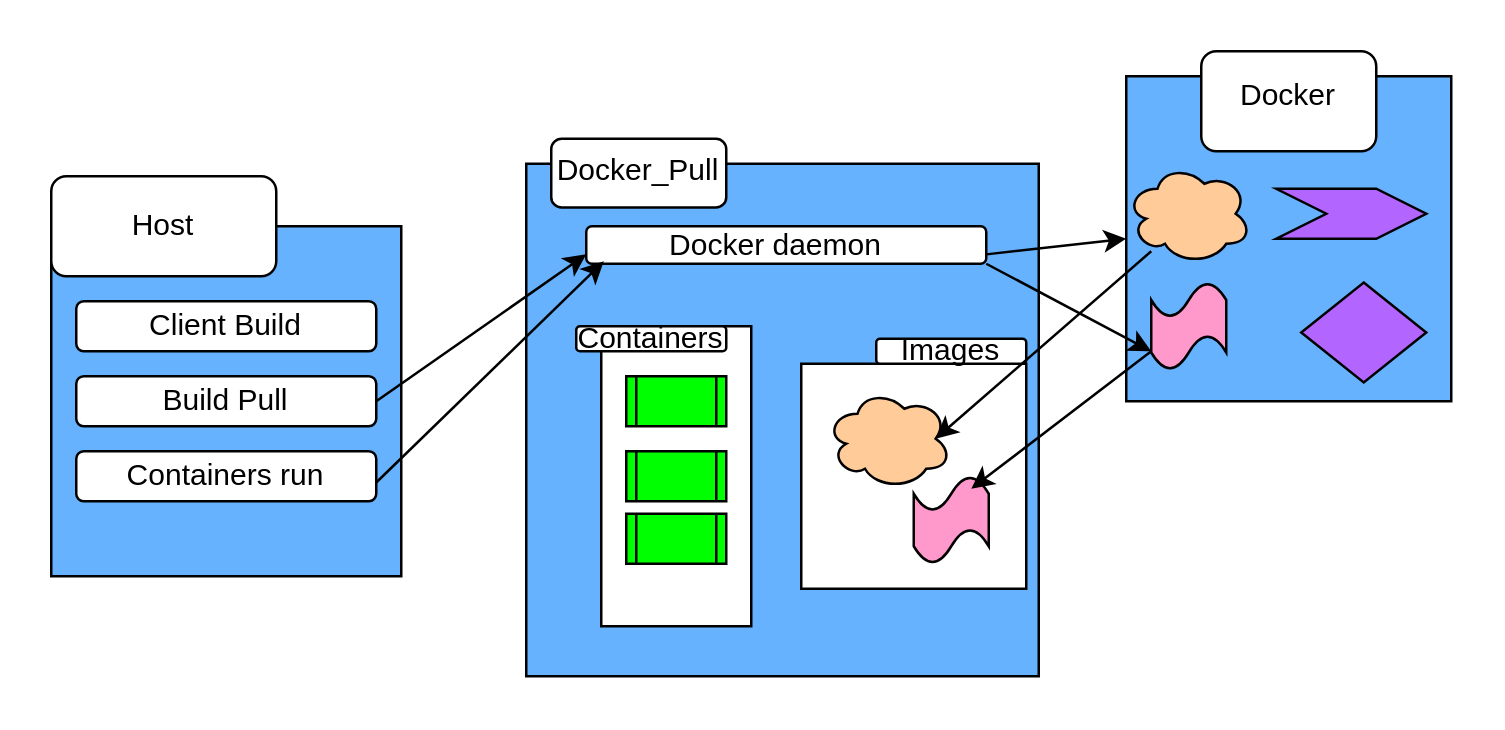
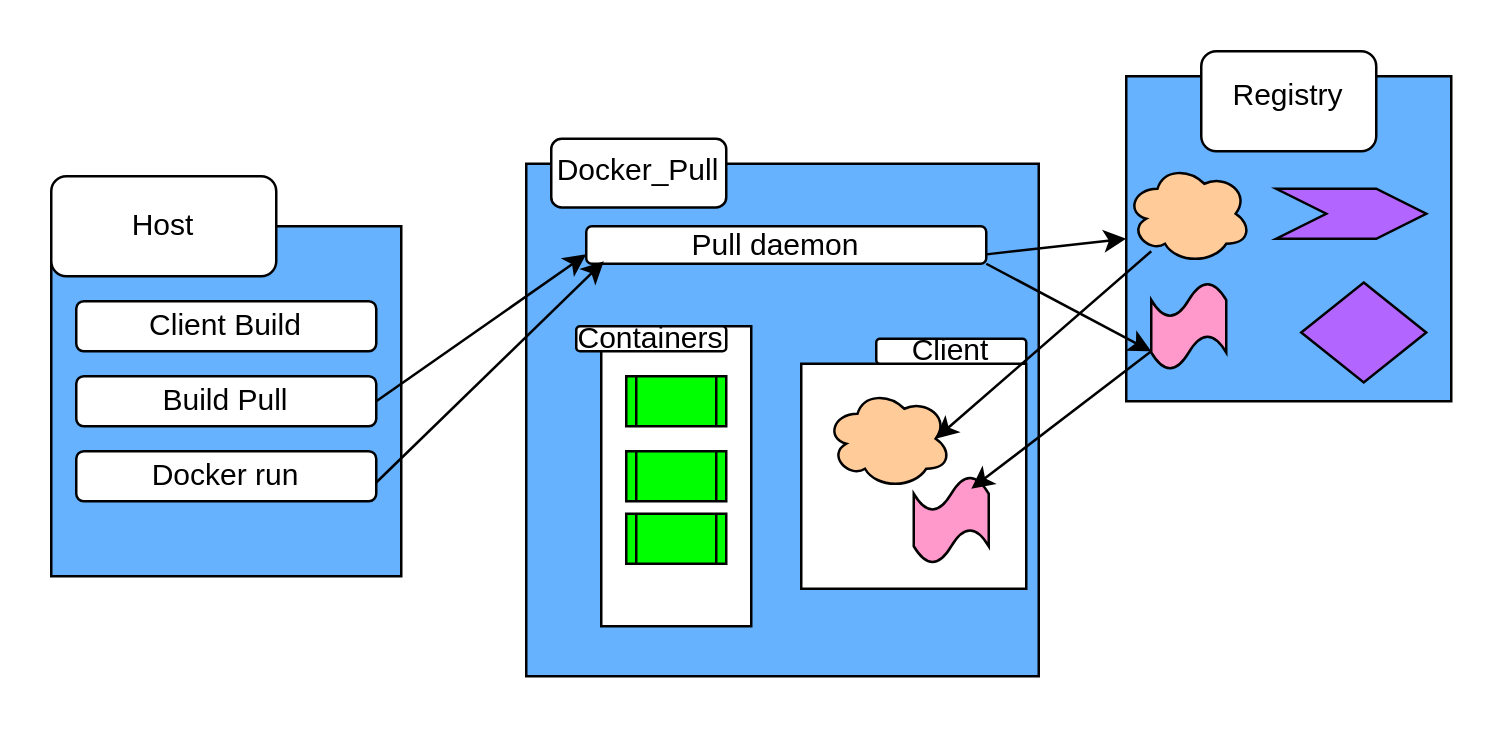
node "Docker": label "Docker" -> "Registry"
node "Docker daemon": label "Docker daemon" -> "Pull daemon"
node "Images": label "Images" -> "Client"
node "Containers run": label "Containers run" -> "Docker run"
